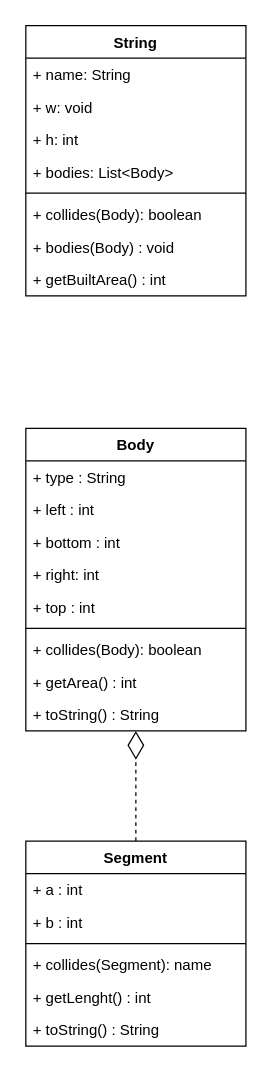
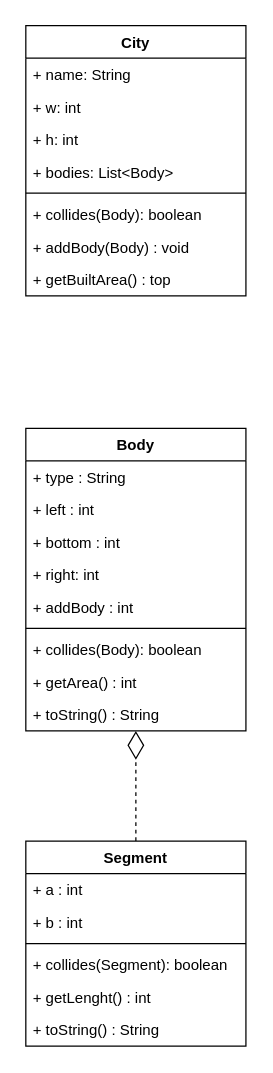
node "String": label "String" -> "City"
node "+ w: void": label "+ w: void" -> "+ w: int"
node "+ bodies(Body) : void": label "+ bodies(Body) : void" -> "+ addBody(Body) : void"
node "+ getBuiltArea() : int": label "+ getBuiltArea() : int" -> "+ getBuiltArea() : top"
node "+ top : int": label "+ top : int" -> "+ addBody : int"
node "+ collides(Segment): name": label "+ collides(Segment): name" -> "+ collides(Segment): boolean"
